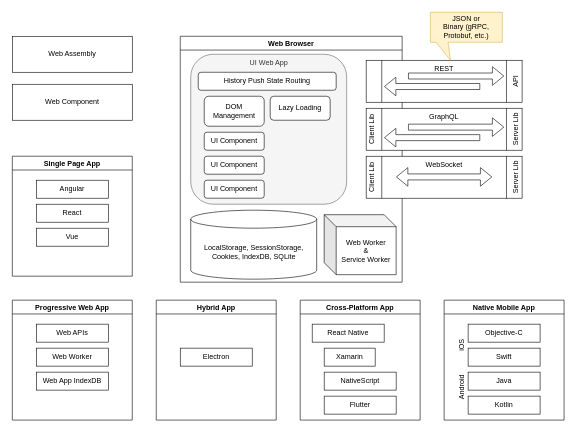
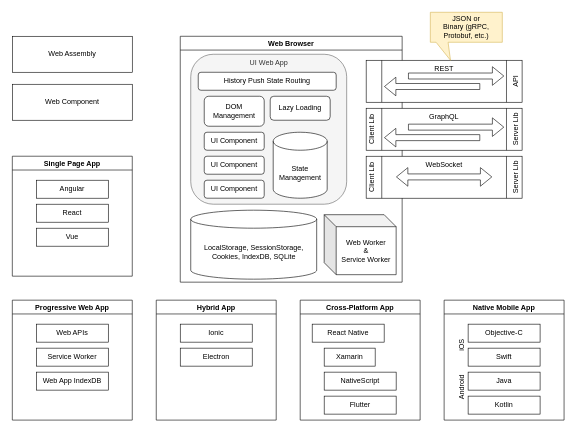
node "State Management": added
node "Ionic": added
node "Web Worker": label "Web Worker" -> "Service Worker"
